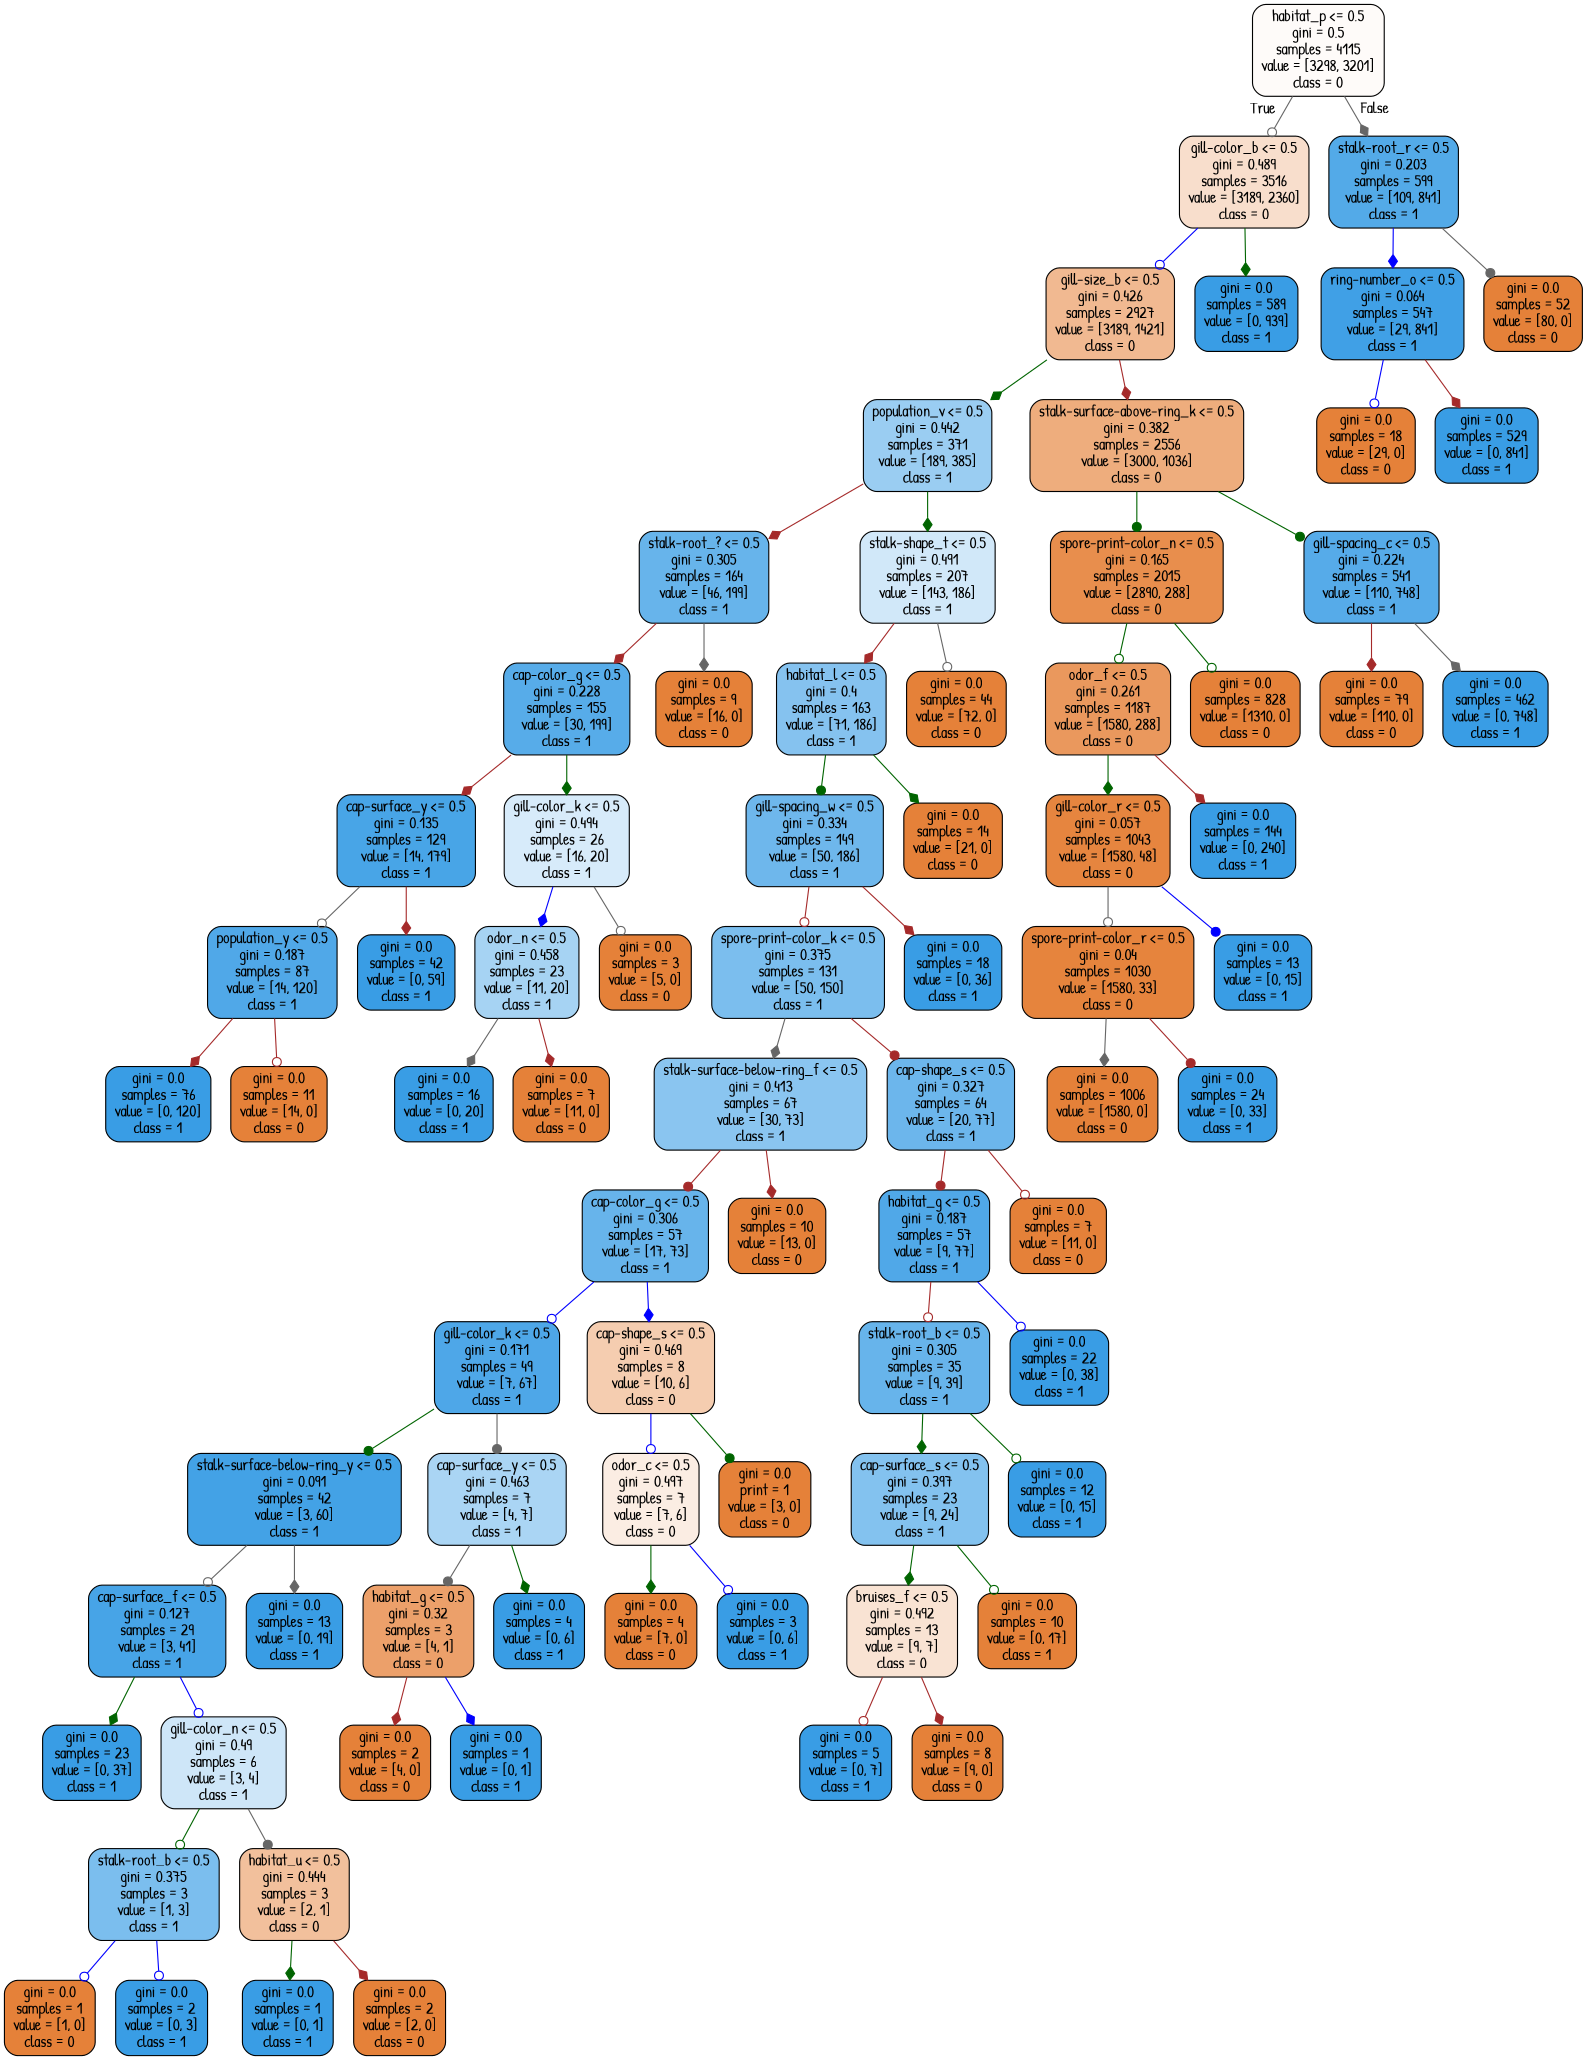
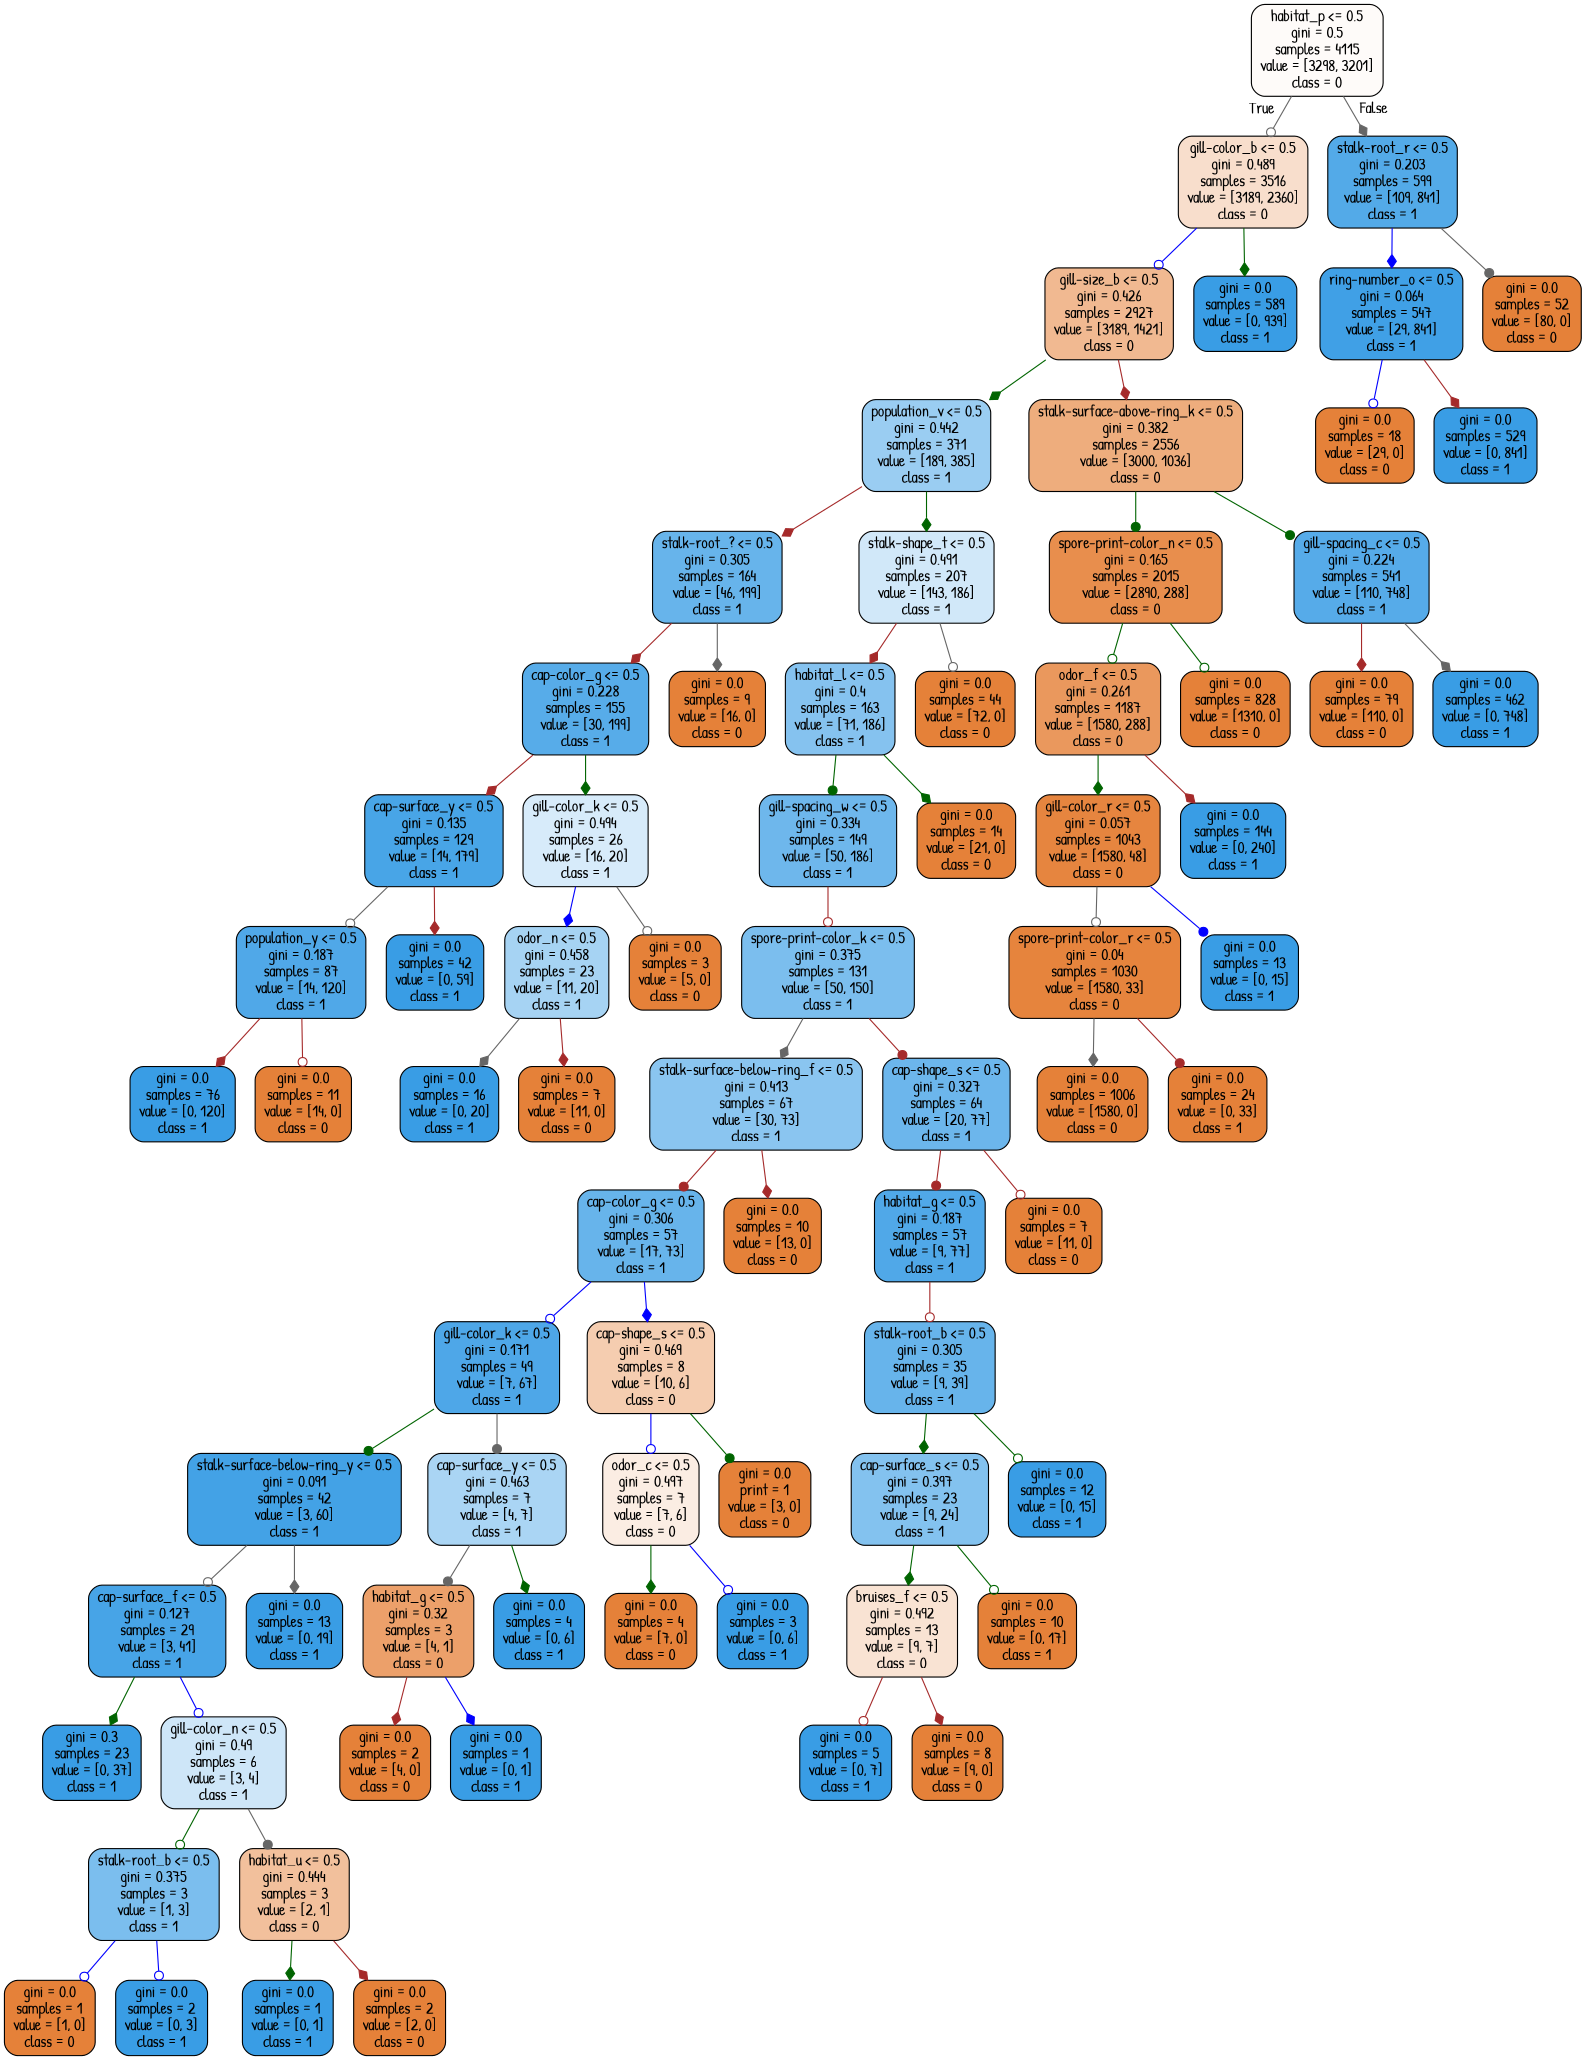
node "gini = 0.0 samples = 18 value = [0, 36] class = 1": removed
node "gini = 0.0 samples = 24 value = [0, 33] class = 1": fillcolor #399de5 -> #e58139
node "gini = 0.0 samples = 22 value = [0, 38] class = 1": removed
node "gini = 0.0 samples = 23 value = [0, 37] class = 1": label "gini = 0.0 samples = 23 value = [0, 37] class = 1" -> "gini = 0.3 samples = 23 value = [0, 37] class = 1"
